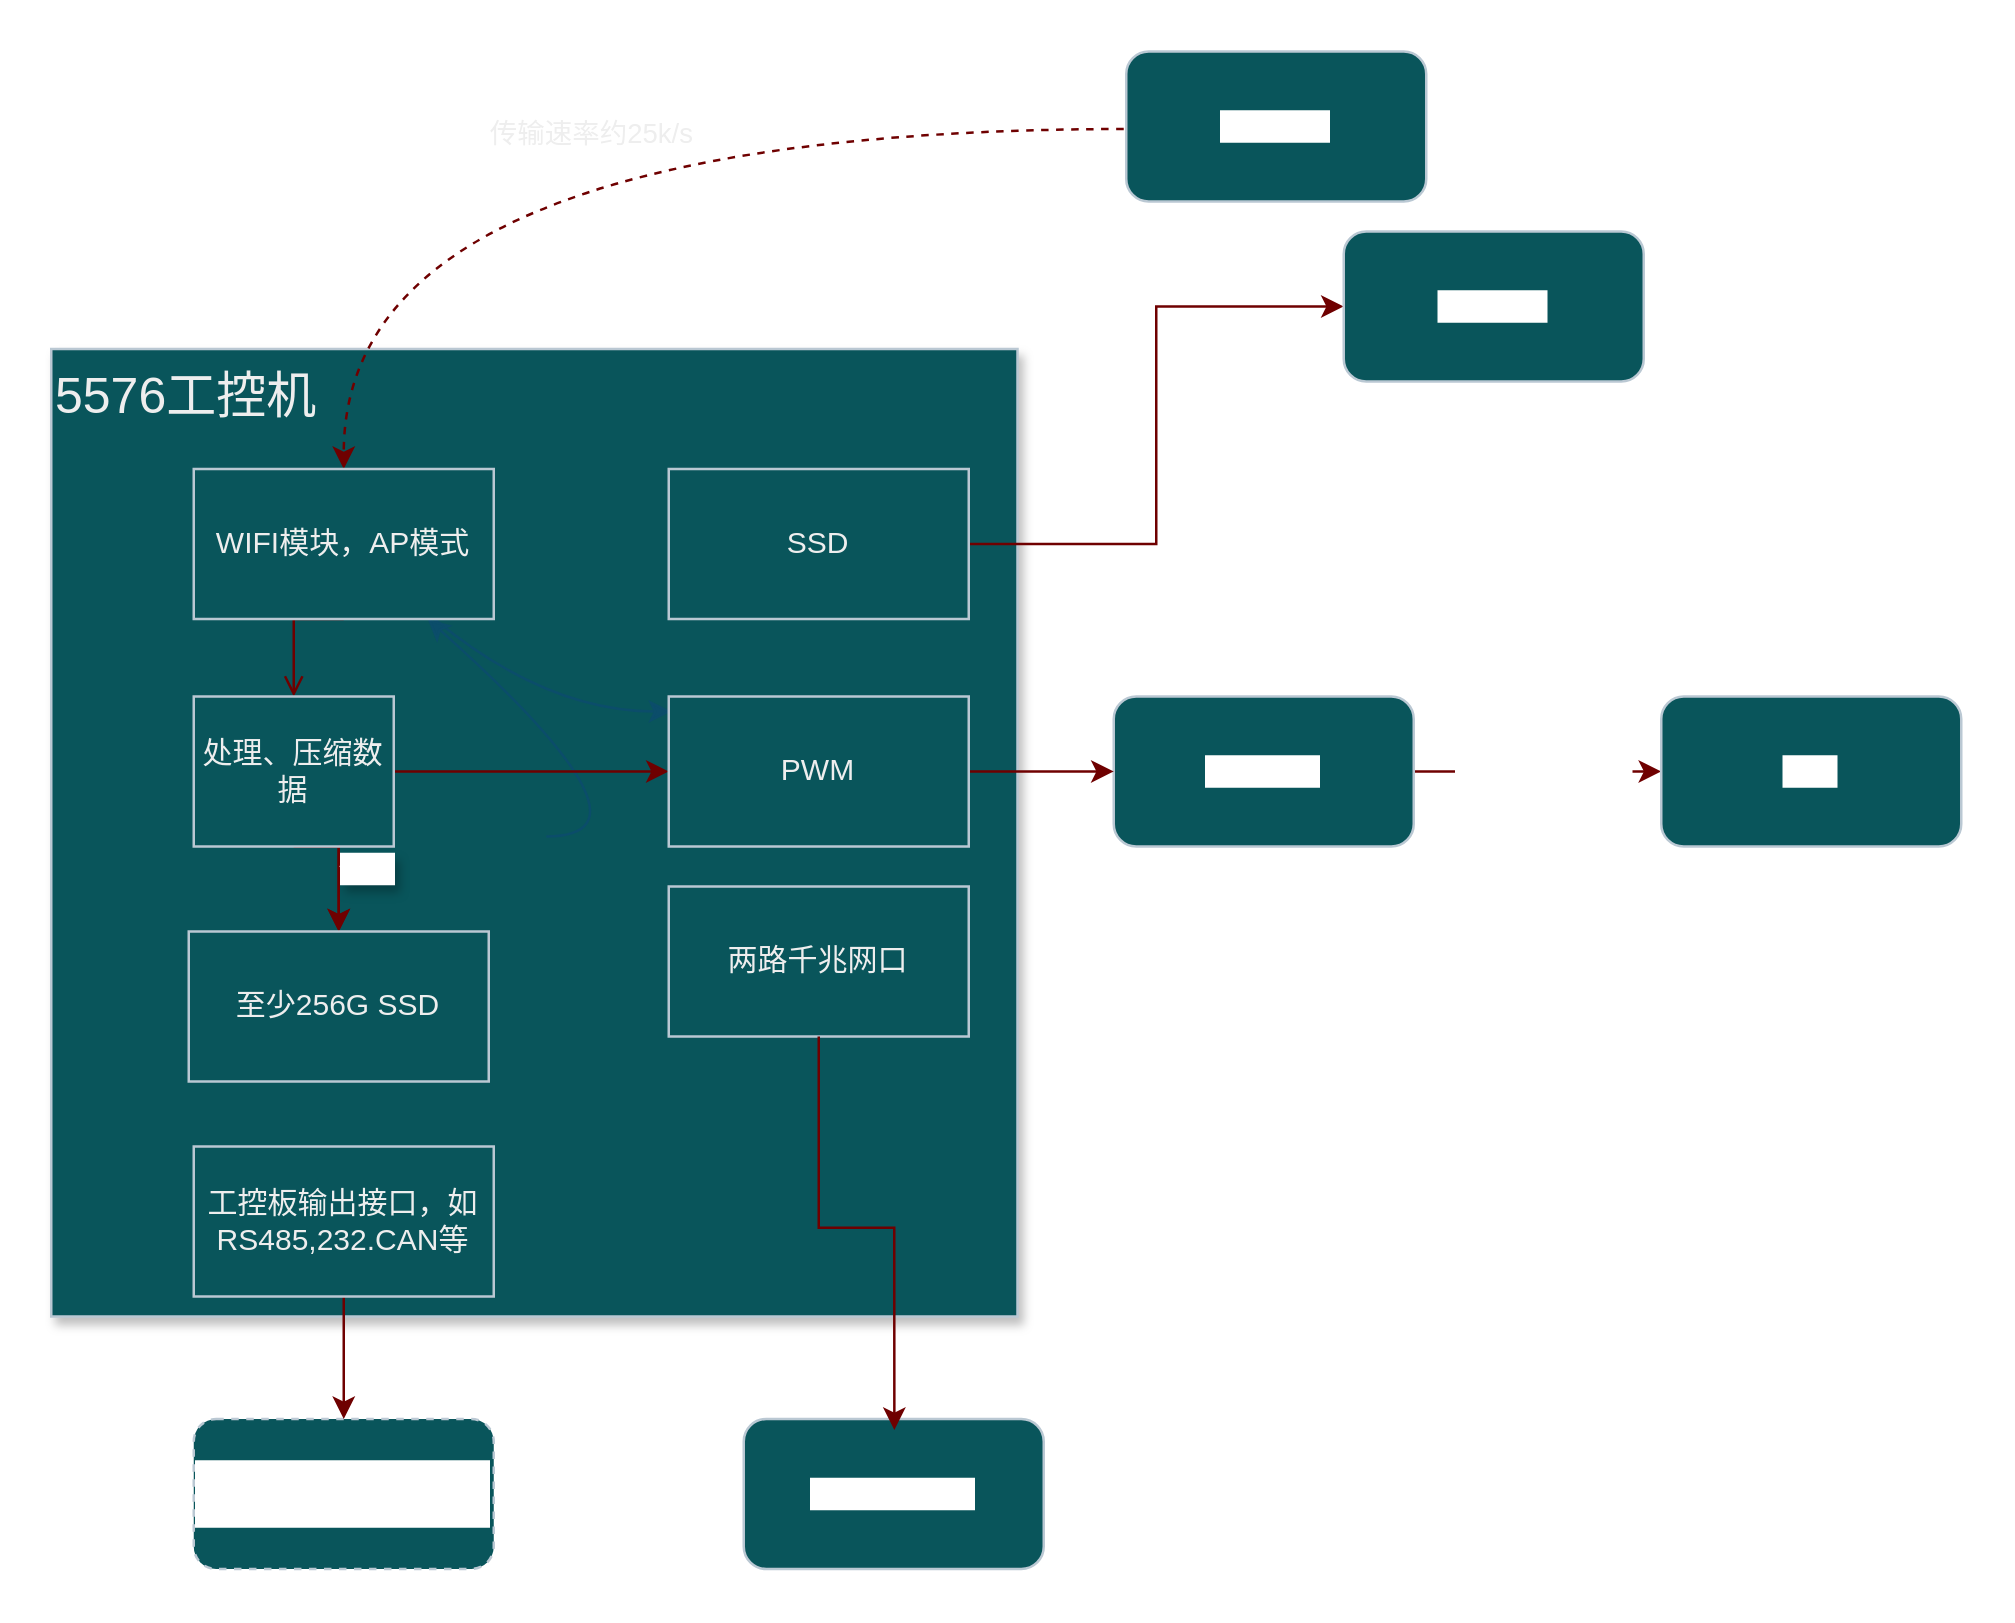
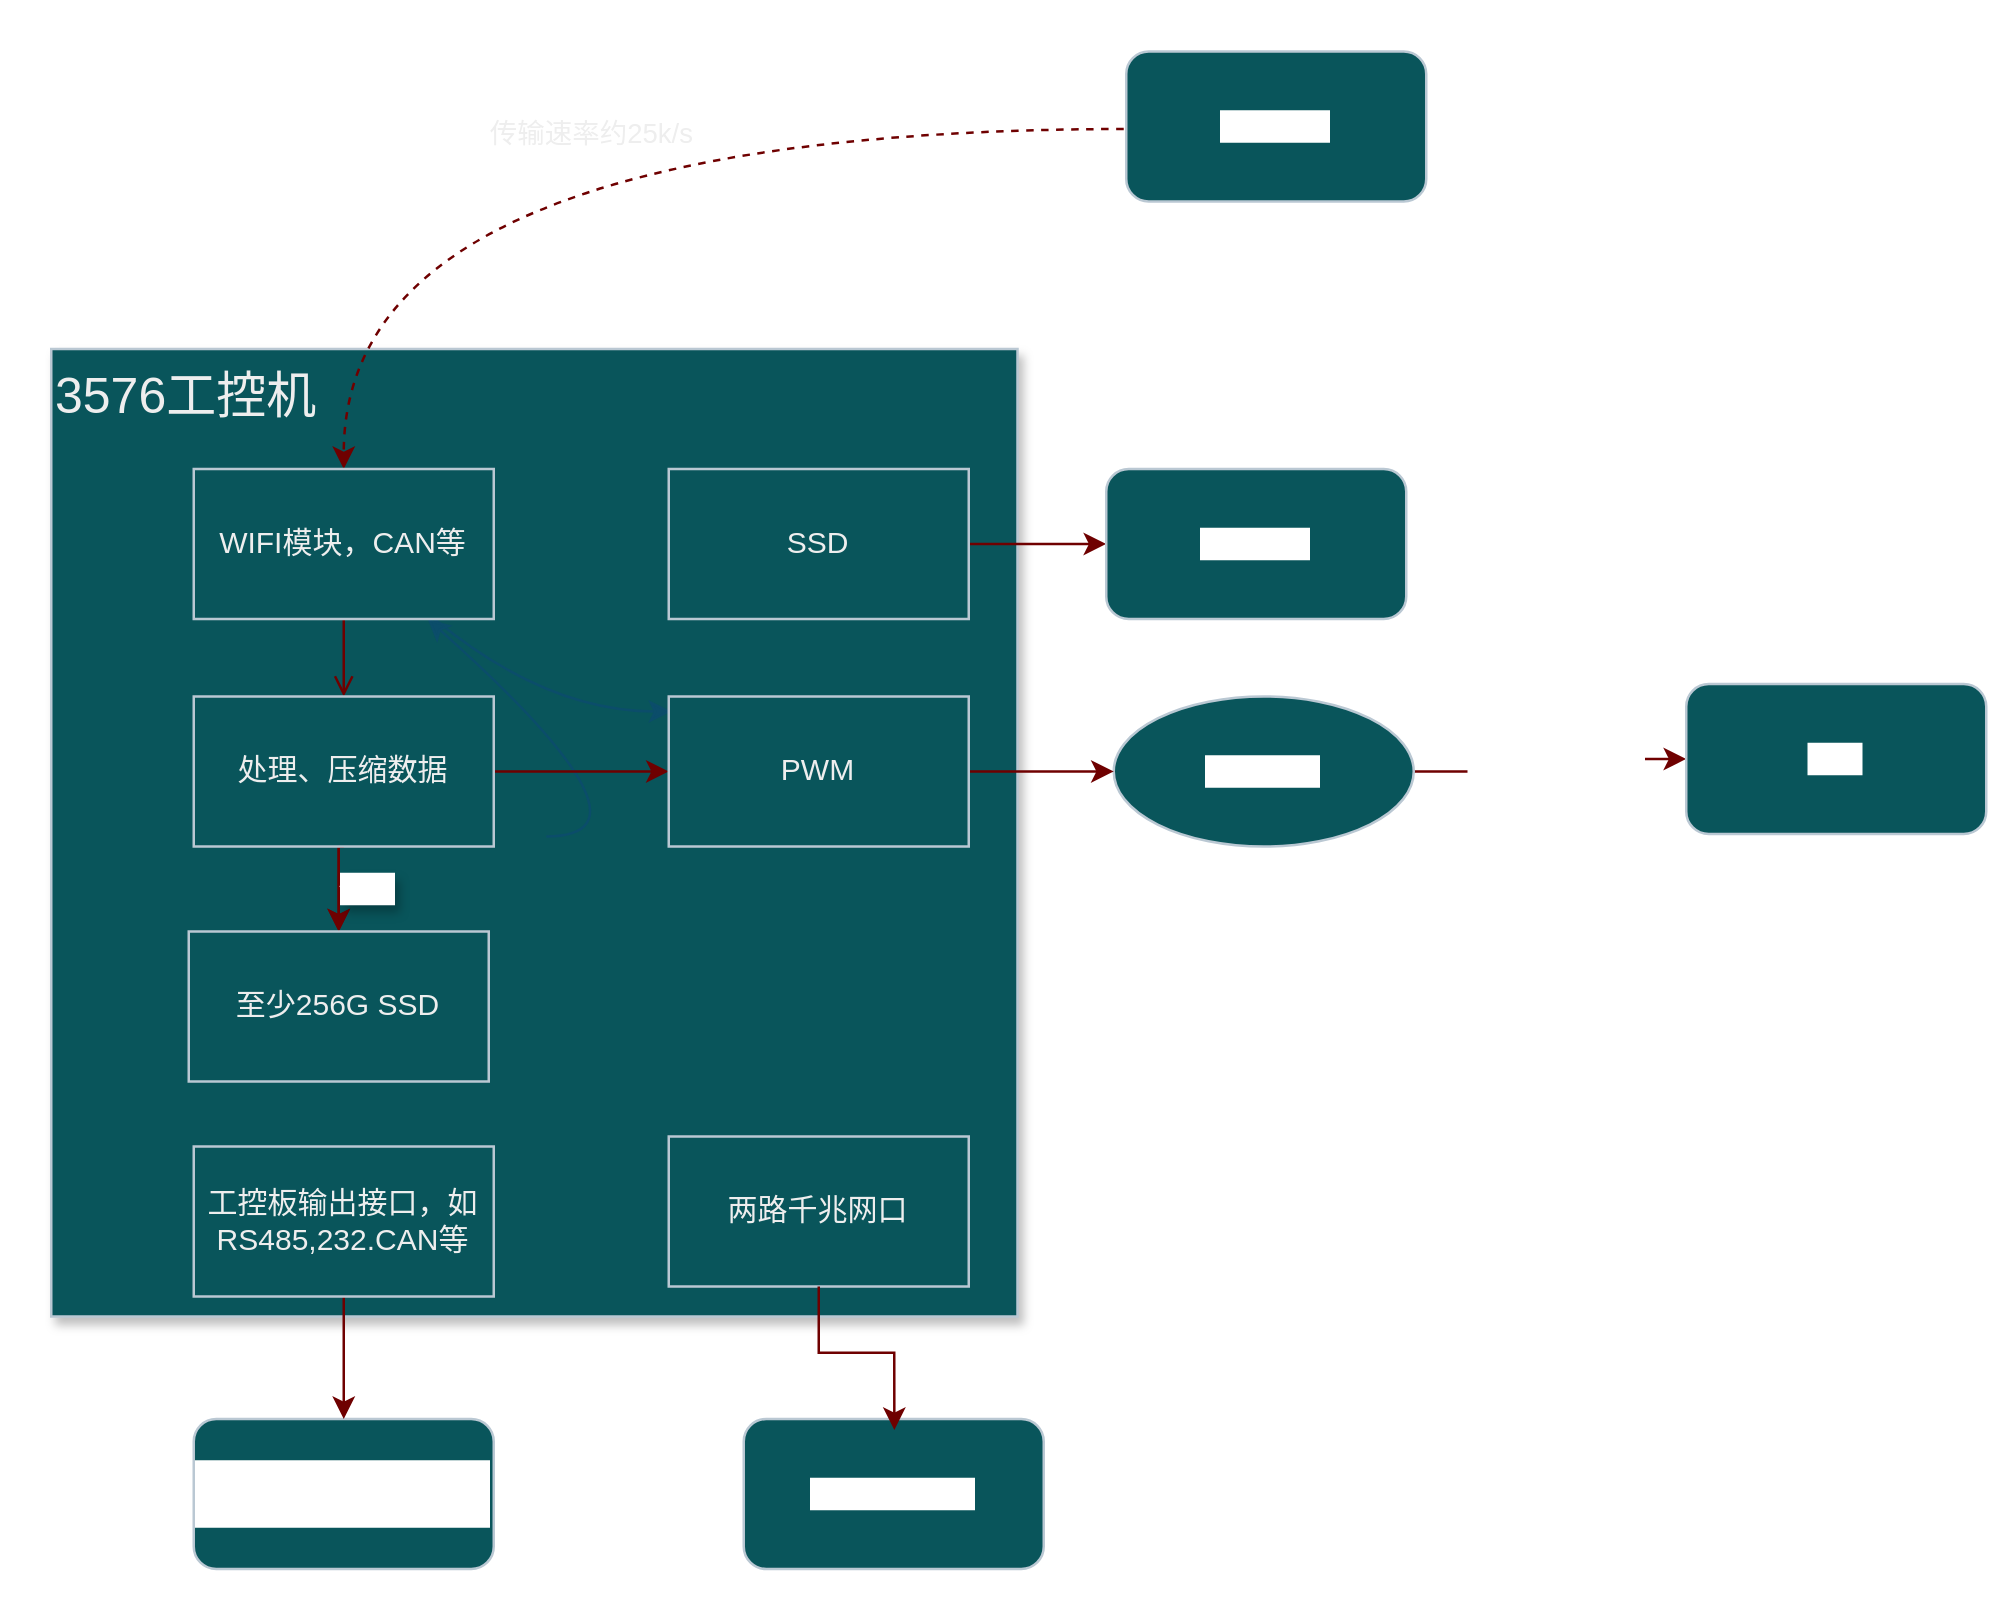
node "显示屏等": moved (1494, 306) -> (1256, 544)
node "5576工控机": label "5576工控机" -> "3576工控机"
node "WIFI模块，AP模式": label "WIFI模块，AP模式" -> "WIFI模块，CAN等"
node "处理、压缩数据": size 200x150 -> 300x150
node "DAC模块": shape rounded rectangle -> ellipse
node "模组": moved (1811, 771) -> (1836, 759)
node "两路千兆网口": moved (819, 961) -> (819, 1211)
node "带控制器或IO扩展的指示灯": style dashed -> solid
